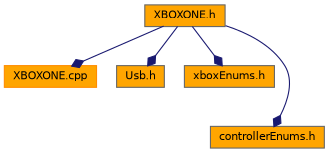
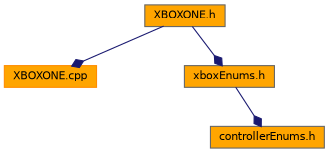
edge "XBOXONE.h" -> "controllerEnums.h": now "xboxEnums.h" -> "controllerEnums.h"
node "Usb.h": removed
